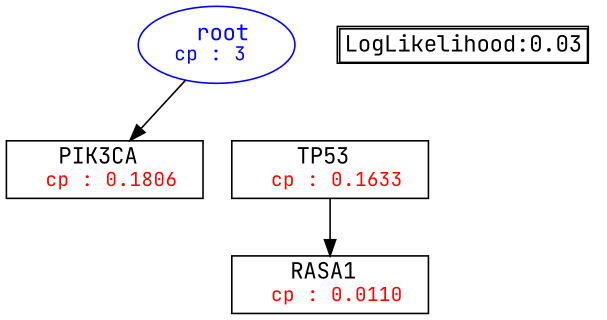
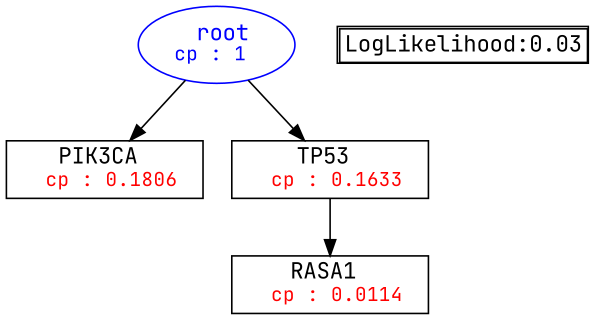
node "root": text "cp : 3" -> "cp : 1"
edge "root" -> "TP53": added
node "RASA1": text "cp : 0.0110" -> "cp : 0.0114"
